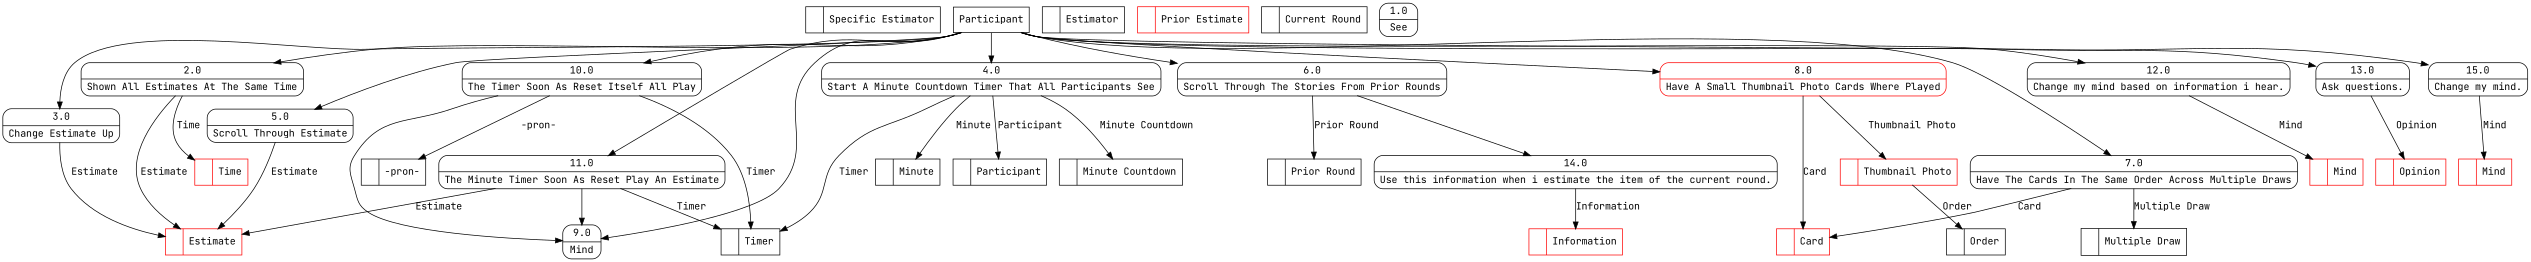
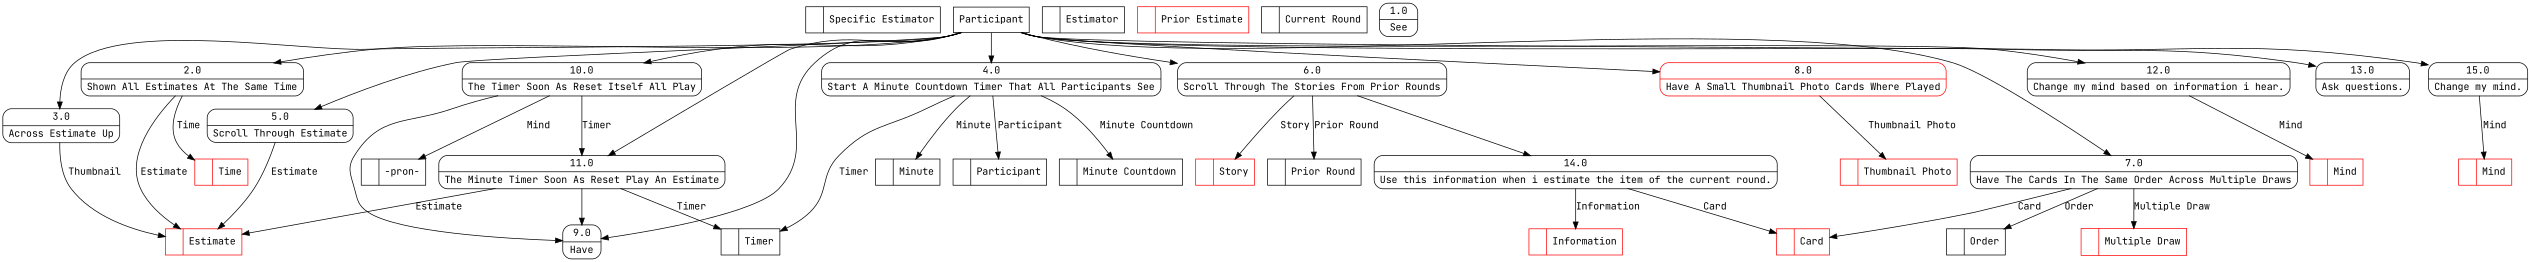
edge "10.0" -> "-pron-": label "-pron-" -> "Mind"
node "3.0": text "Change Estimate Up" -> "Across Estimate Up"
edge "10.0" -> "Timer": now "10.0" -> "11.0"
edge "8.0" -> "Card": now "14.0" -> "Card"
edge "3.0" -> "Estimate": label "Estimate" -> "Thumbnail"
node "Story": added
node "Opinion": removed
edge "Thumbnail Photo" -> "Order": now "7.0" -> "Order"
node "Multiple Draw": color black -> red
node "9.0": text "Mind" -> "Have"
